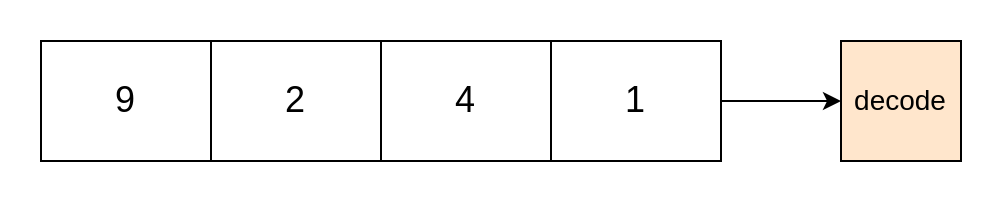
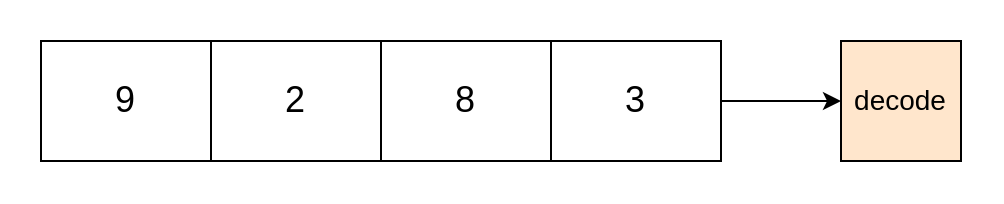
node "4": label "4" -> "8"
node "1": label "1" -> "3"
